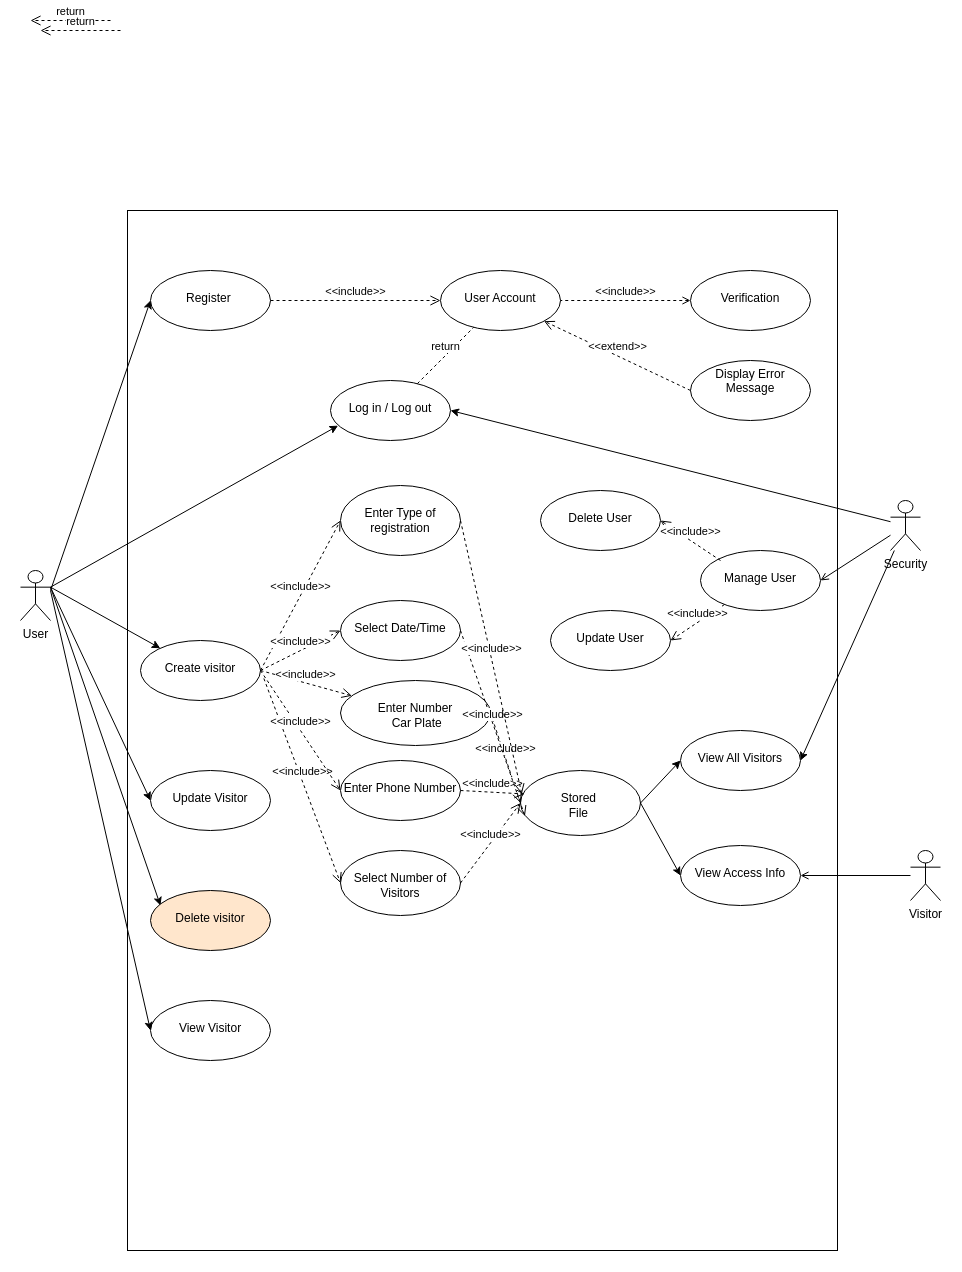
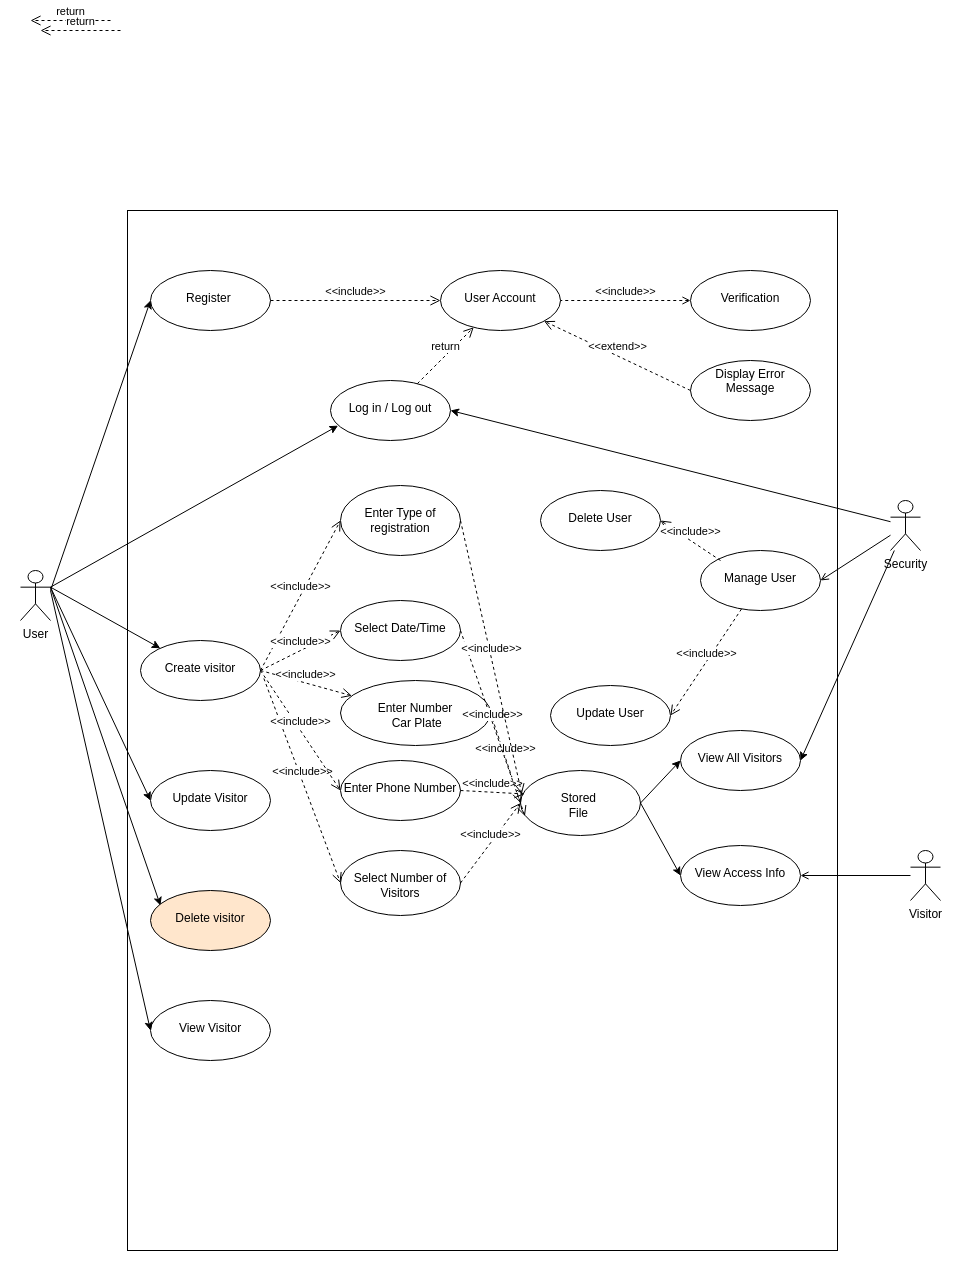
edge "User Account" -- "Log in / Log out": arrowhead none -> open
node "Update User": moved (611, 641) -> (611, 716)
